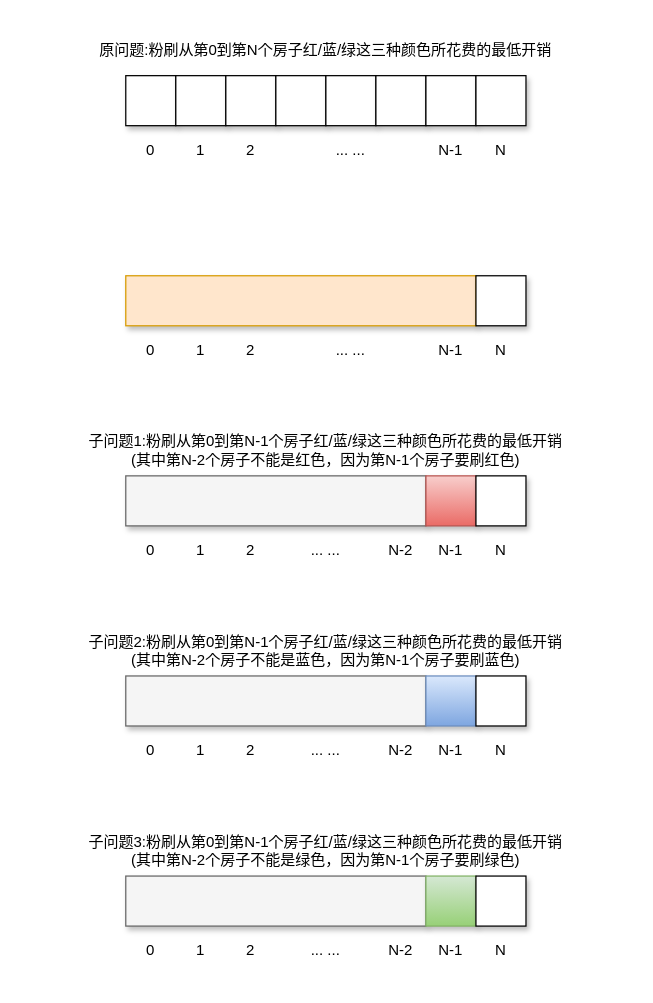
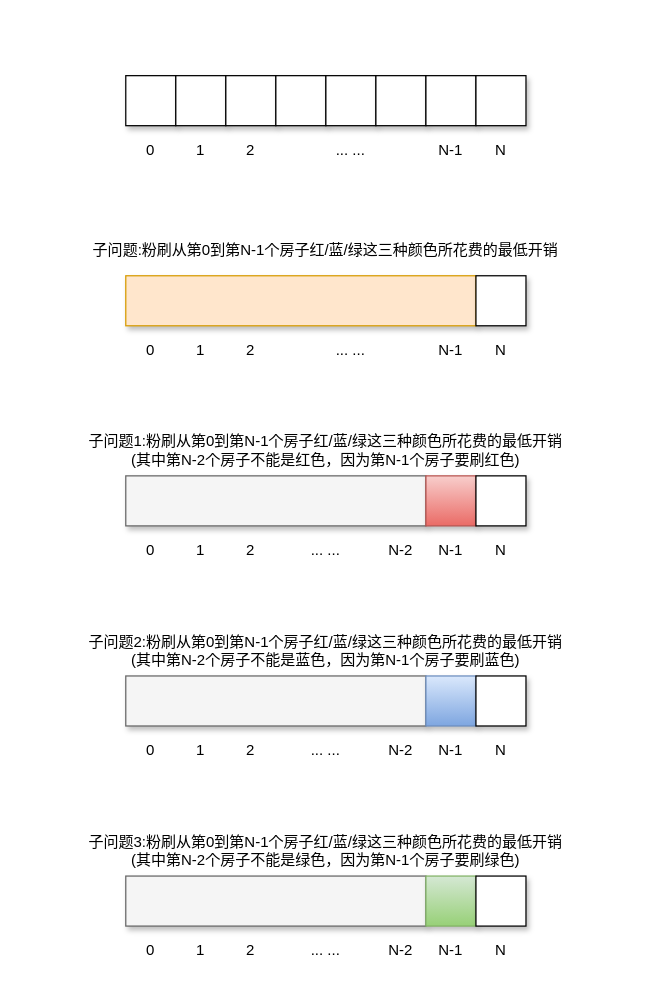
node "原问题:粉刷从第0到第N个房子红/蓝/绿这三种颜色所花费的最低开销": removed
node "子问题:粉刷从第0到第N-1个房子红/蓝/绿这三种颜色所花费的最低开销": added
